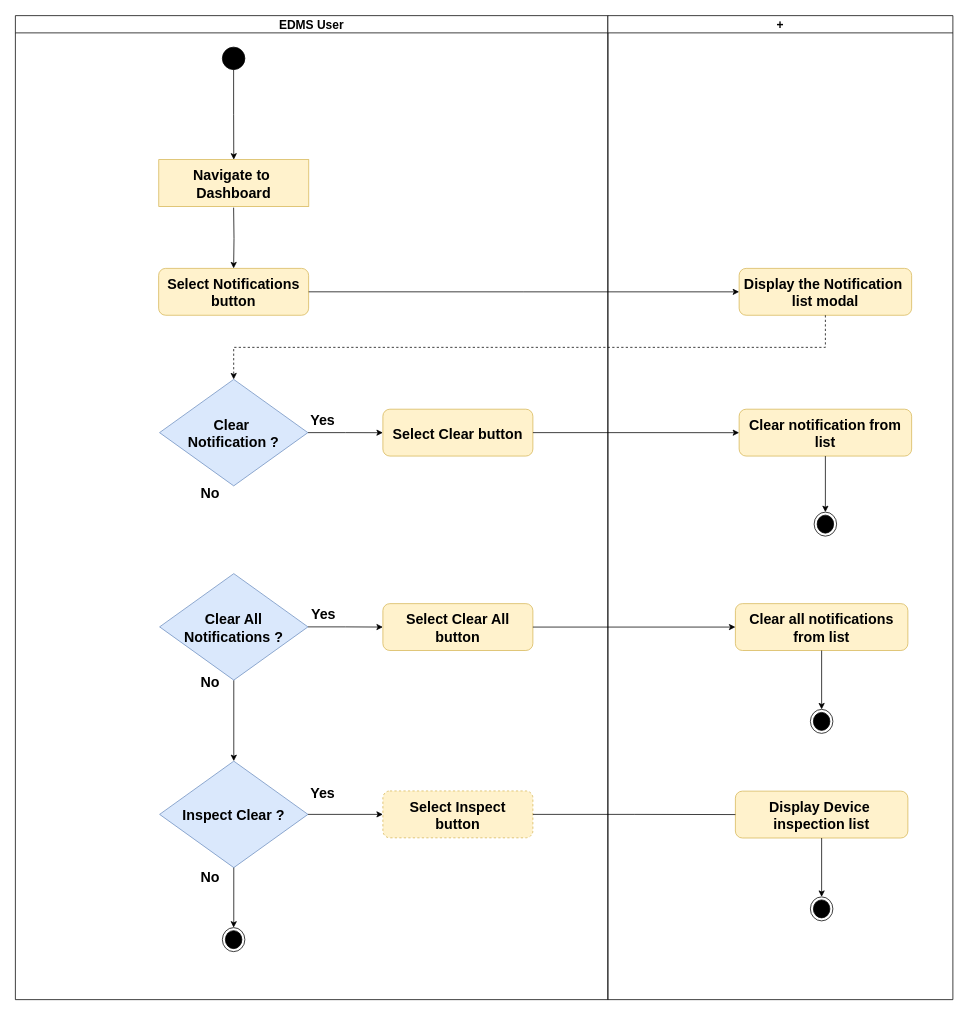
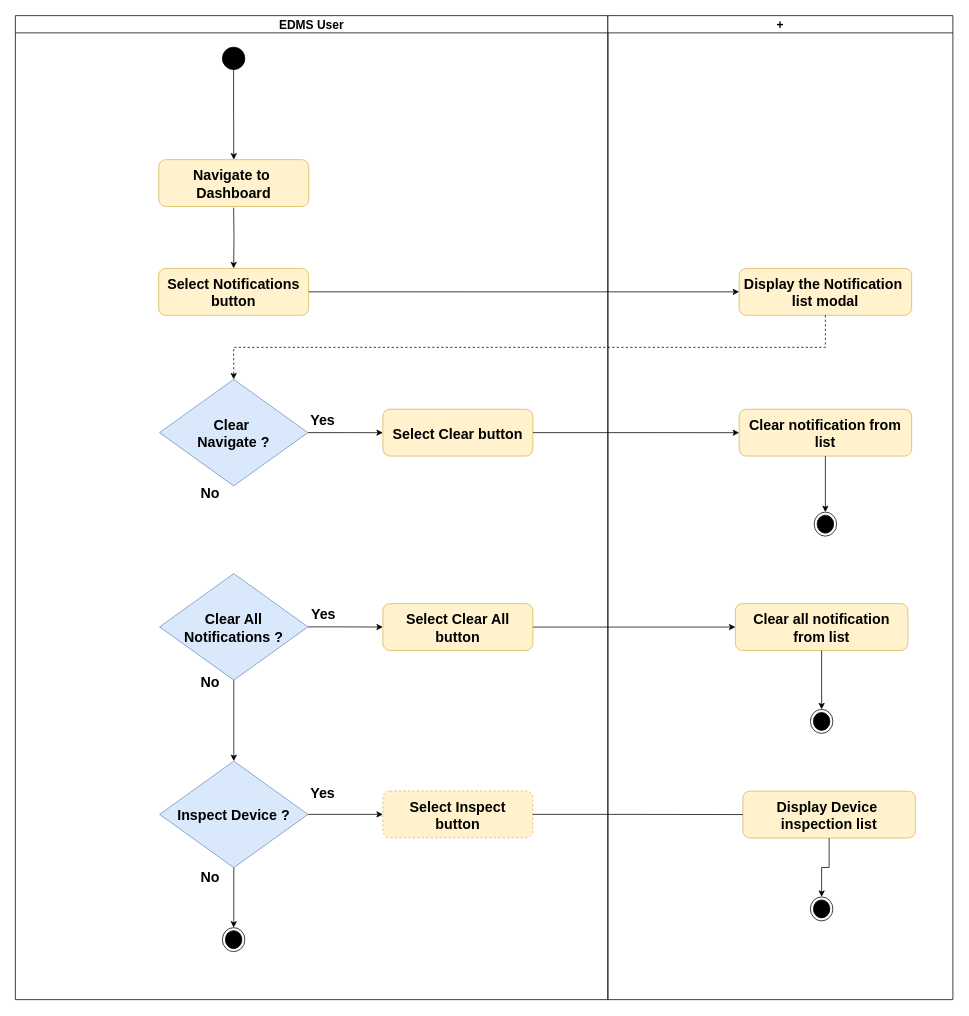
node "Navigate to Dashboard": shape rectangle -> rounded rectangle
node "Clear Notification ?": label "Clear Notification ?" -> "Clear Navigate ?"
node "Clear all notifications from list": label "Clear all notifications from list" -> "Clear all notification from list"
node "Display Device inspection list": moved (822, 814) -> (829, 814)
node "Inspect Clear ?": label "Inspect Clear ?" -> "Inspect Device ?"
